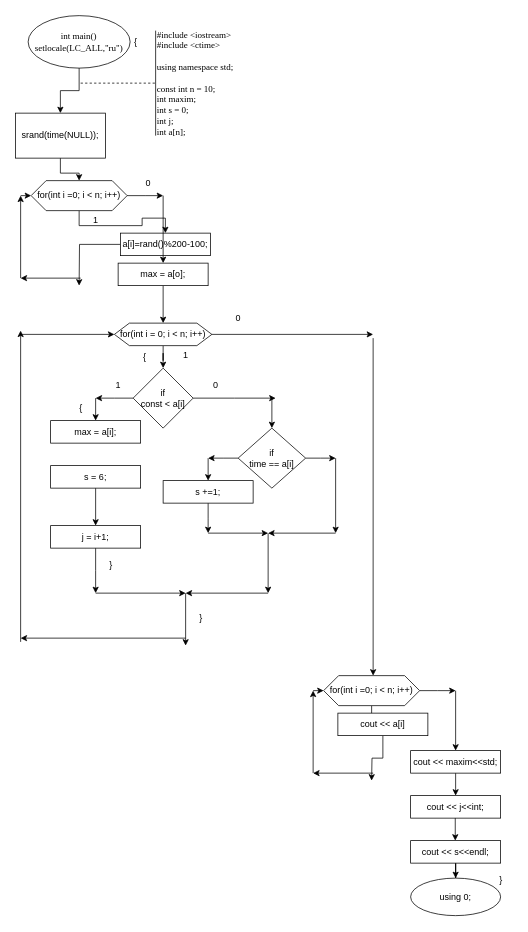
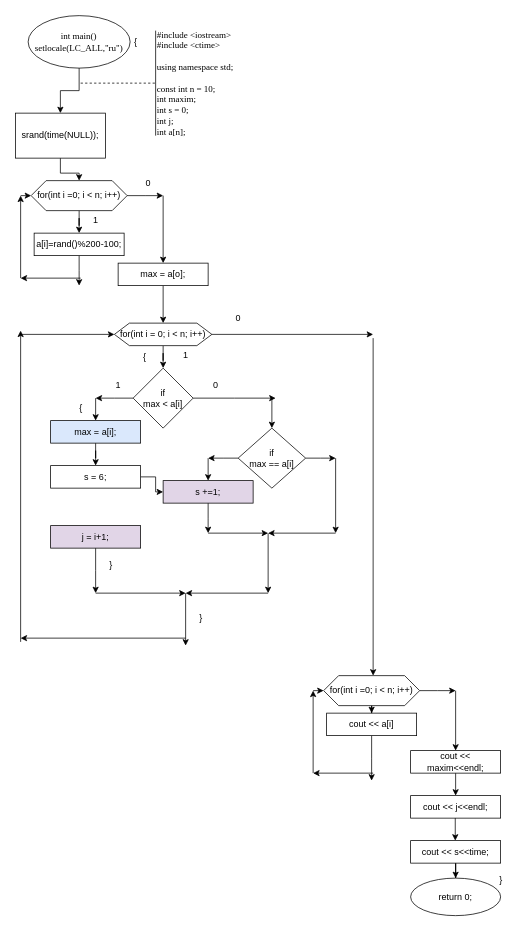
node "a[i]=rand()%200-100;": moved (165, 244) -> (79, 244)
node "if const < a[i]": label "if const < a[i]" -> "if max < a[i]"
node "max = a[i];": fillcolor #ffffff -> #dae8fc
edge "max = a[i];" -> "s = 6;": added
node "if time == a[i]": label "if time == a[i]" -> "if max == a[i]"
node "s +=1;": fillcolor #ffffff -> #e1d5e7
edge "s = 6;" -> "j = i+1;": now "s = 6;" -> "s +=1;"
node "j = i+1;": fillcolor #ffffff -> #e1d5e7
node "cout << a[i]": moved (383, 724) -> (372, 724)
node "cout << maxim<<std;": label "cout << maxim<<std;" -> "cout << maxim<<endl;"
node "cout << j<<int;": label "cout << j<<int;" -> "cout << j<<endl;"
node "cout << s<<endl;": label "cout << s<<endl;" -> "cout << s<<time;"
node "using 0;": label "using 0;" -> "return 0;"
